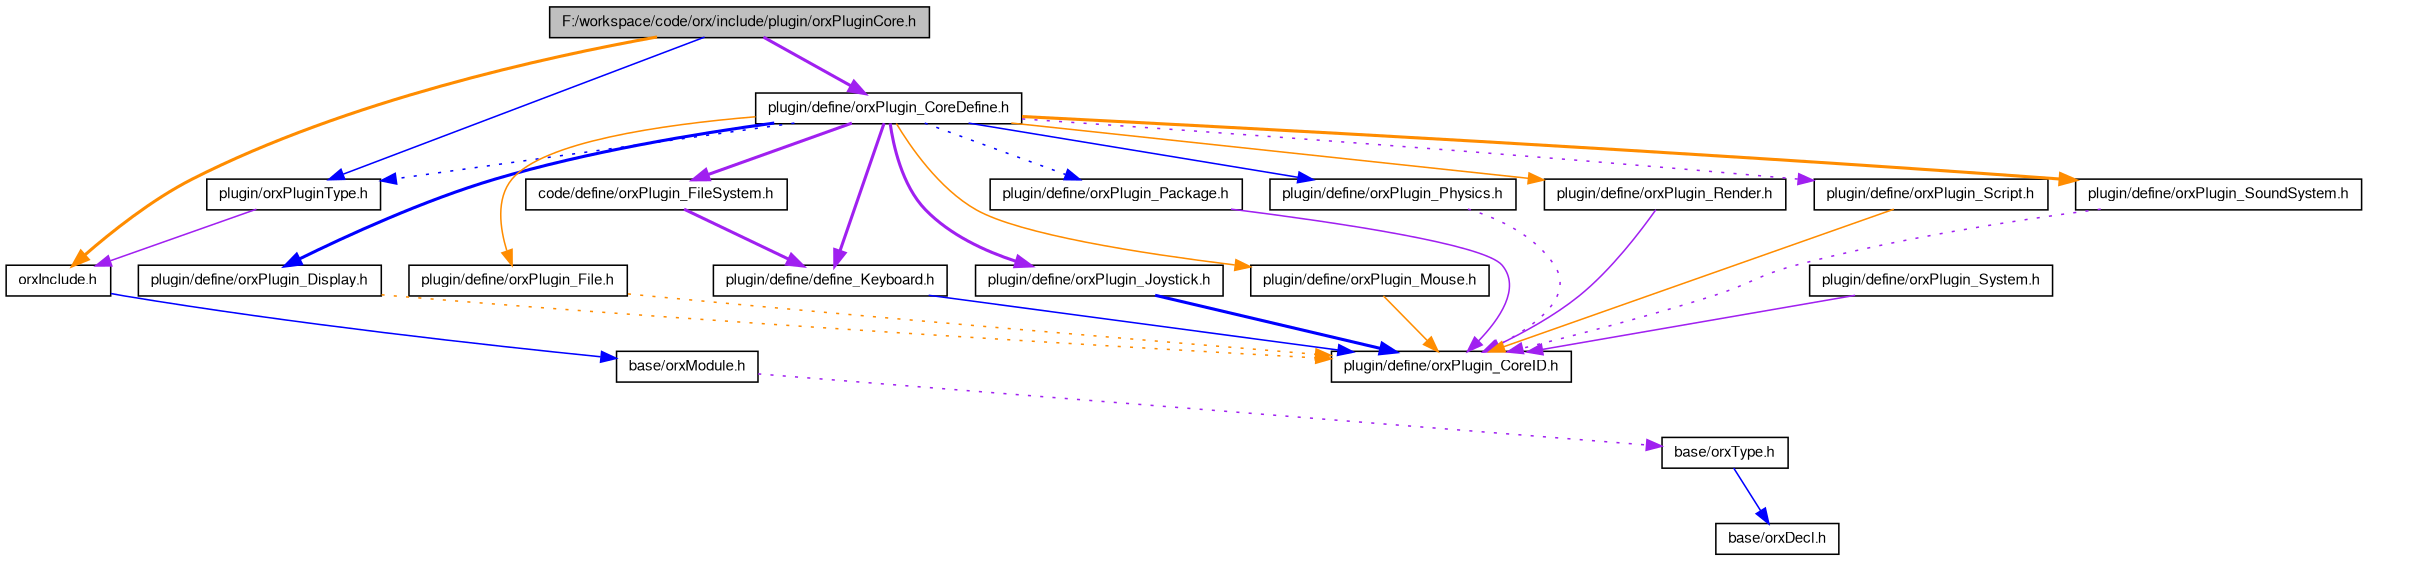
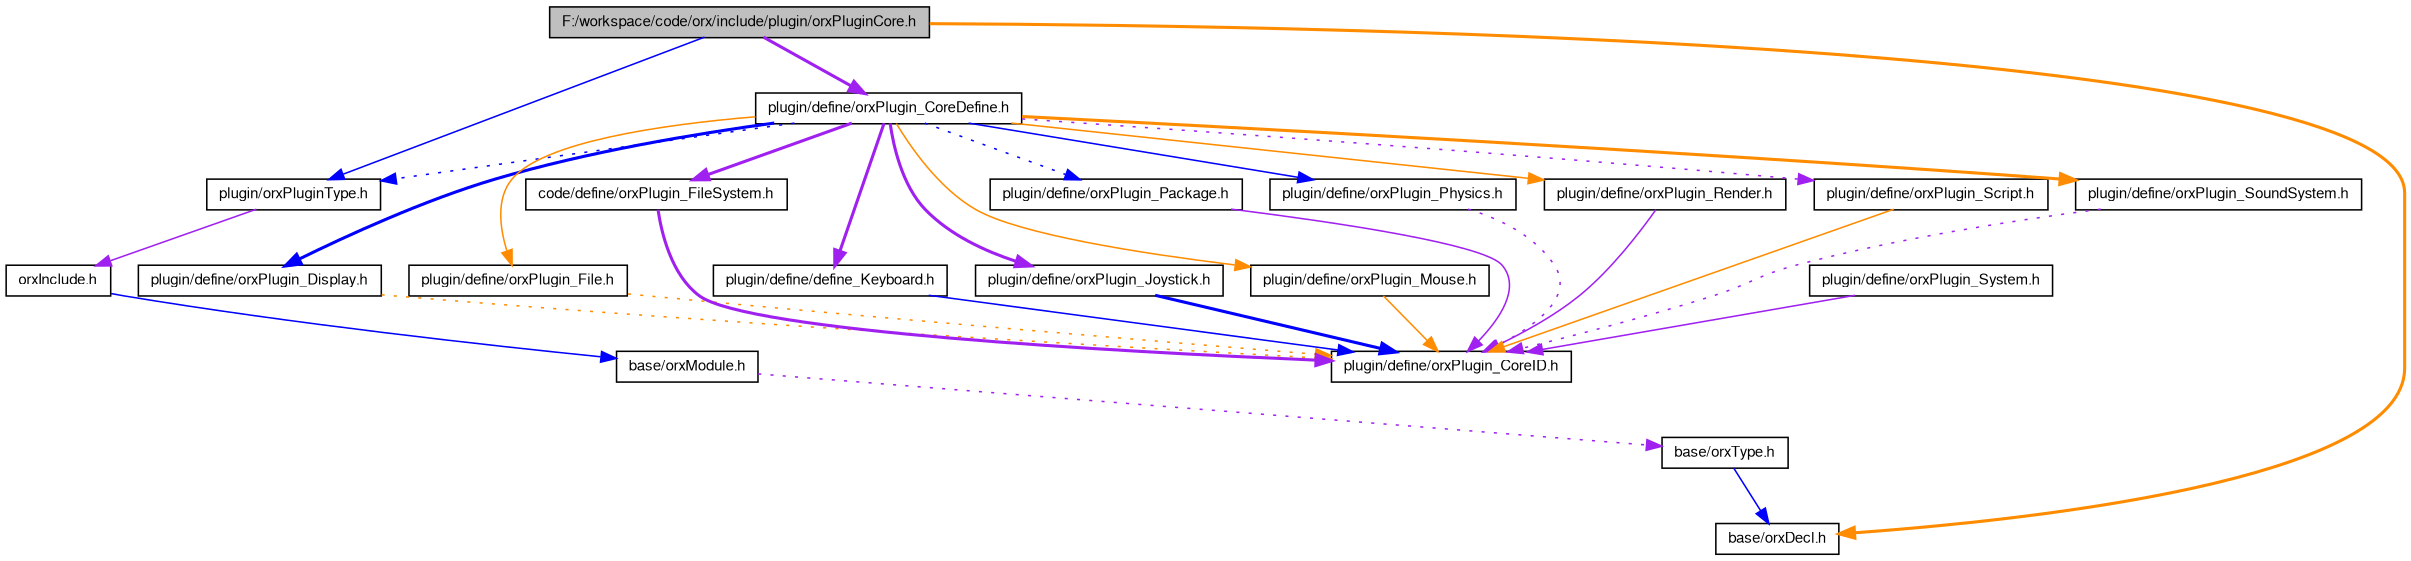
edge "F:/workspace/code/orx/include/plugin/orxPluginCore.h" -> "orxInclude.h": now "F:/workspace/code/orx/include/plugin/orxPluginCore.h" -> "base/orxDecl.h"
edge "code/define/orxPlugin_FileSystem.h" -> "plugin/define/define_Keyboard.h": now "code/define/orxPlugin_FileSystem.h" -> "plugin/define/orxPlugin_CoreID.h"
